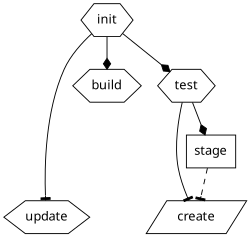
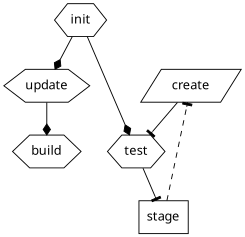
edge "init" -> "build": now "update" -> "build"
edge "init" -> "update": arrowhead tee -> diamond
edge "test" -> "stage": arrowhead diamond -> tee
edge "test" -> "create": reversed
